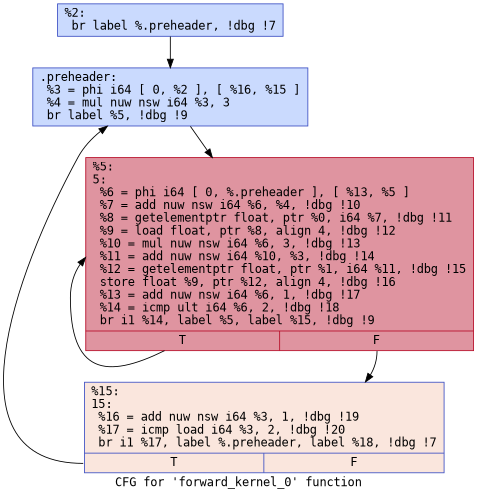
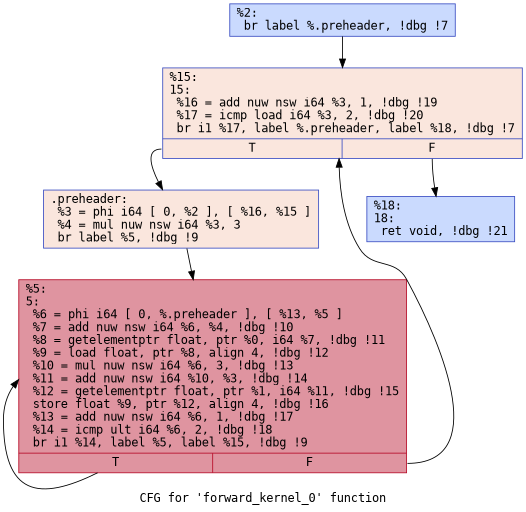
edge "%2:" -> ".preheader:": now "%2:" -> "%15:"
node ".preheader:": fillcolor #88abfd70 -> #f3c7b170
node "%18:": added
